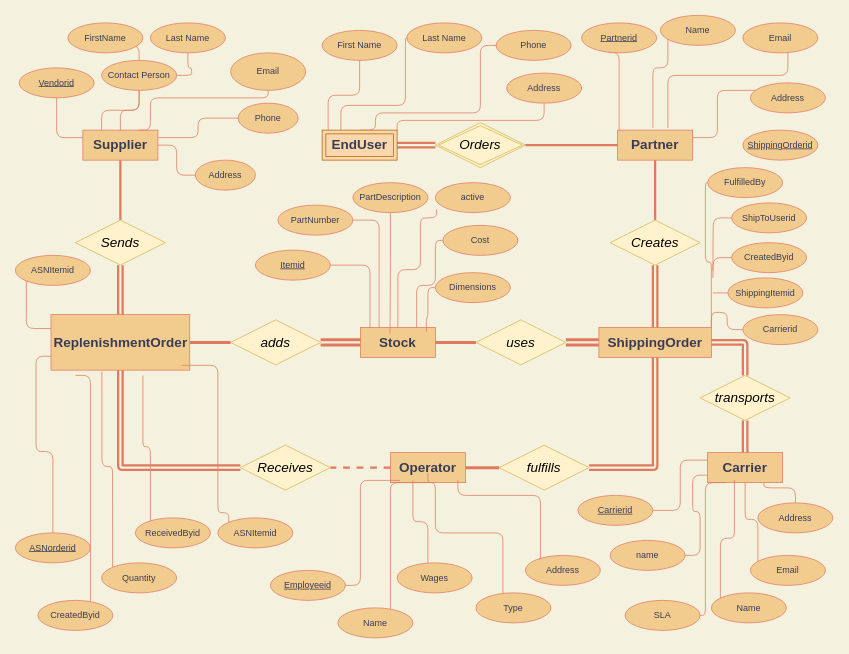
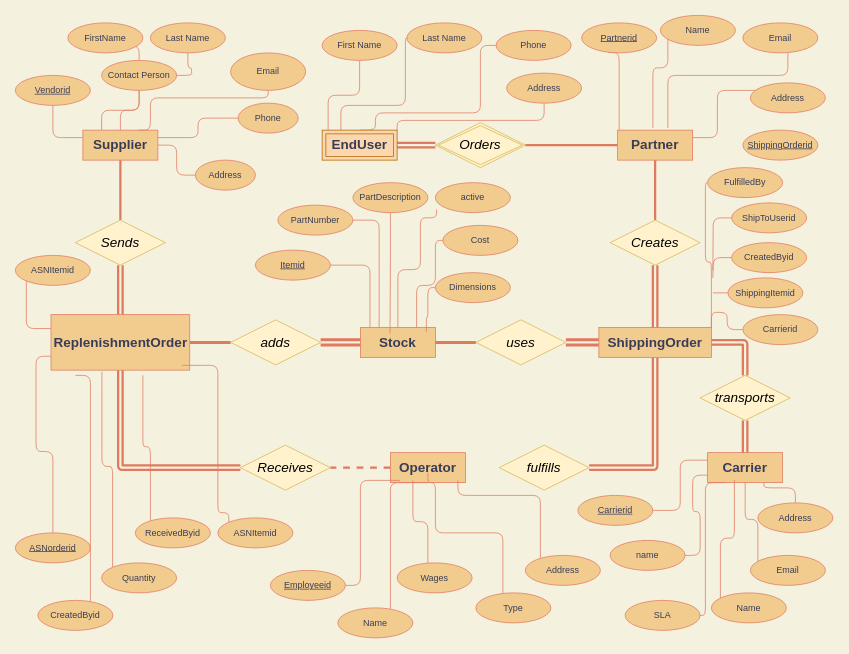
node "Vendorid": moved (57, 83) -> (53, 90)
edge "Operator" -- "fulfills": removed
